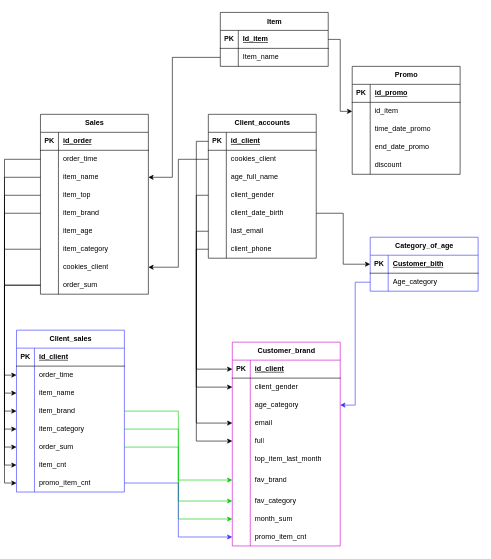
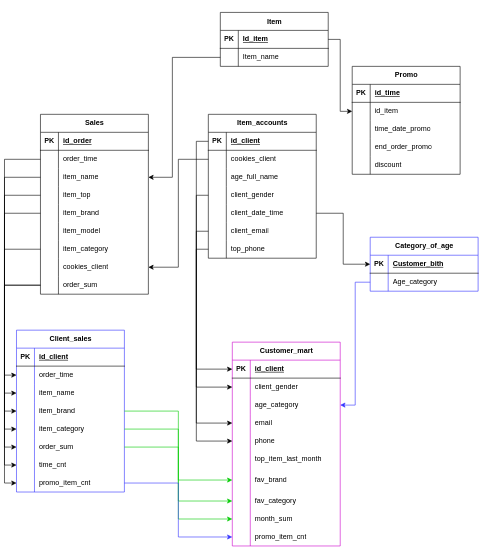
node "id_promo": label "id_promo" -> "id_time"
node "Client_accounts": label "Client_accounts" -> "Item_accounts"
node "end_date_promo": label "end_date_promo" -> "end_order_promo"
node "client_date_birth": label "client_date_birth" -> "client_date_time"
node "item_age": label "item_age" -> "item_model"
node "last_email": label "last_email" -> "client_email"
node "client_phone": label "client_phone" -> "top_phone"
node "Customer_brand": label "Customer_brand" -> "Customer_mart"
node "full": label "full" -> "phone"
node "item_cnt": label "item_cnt" -> "time_cnt"
